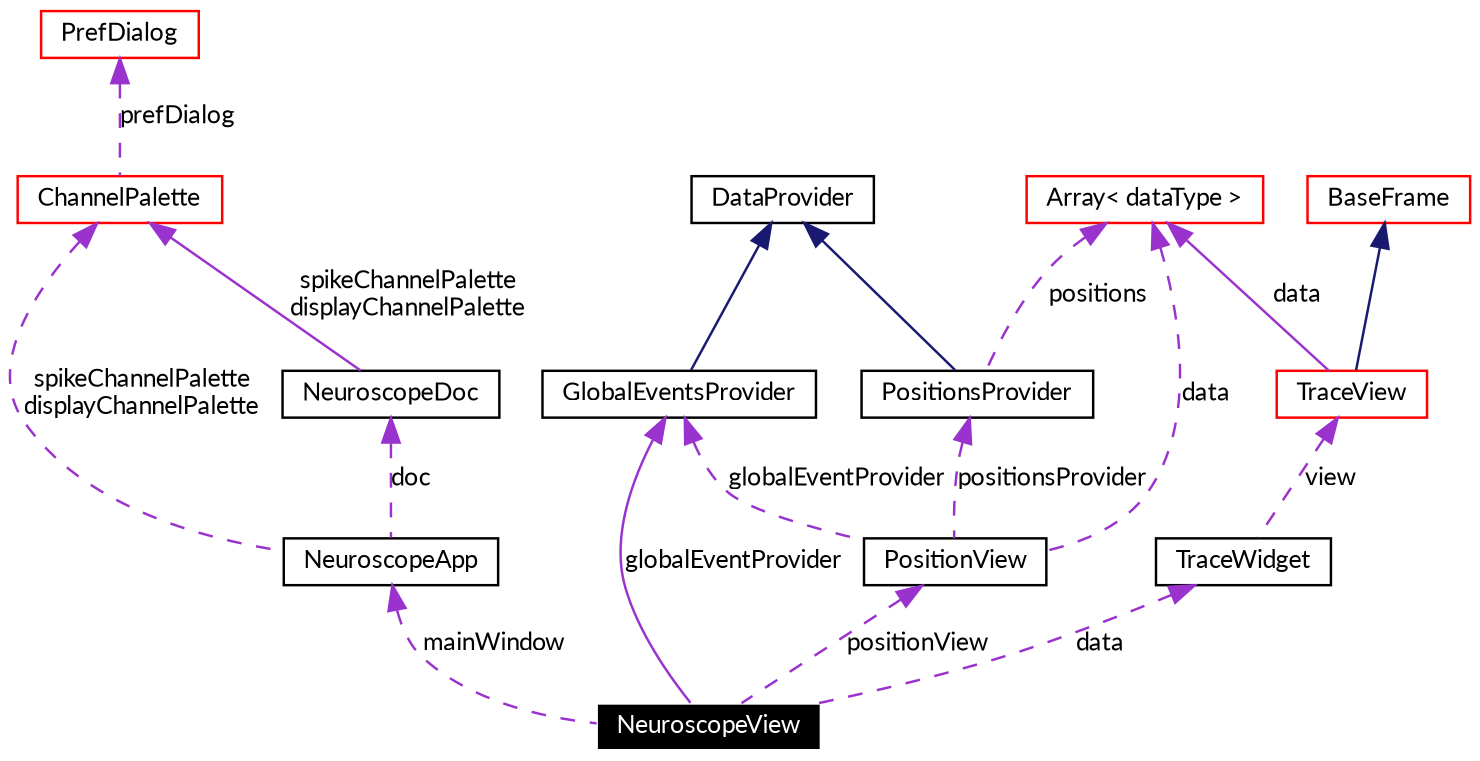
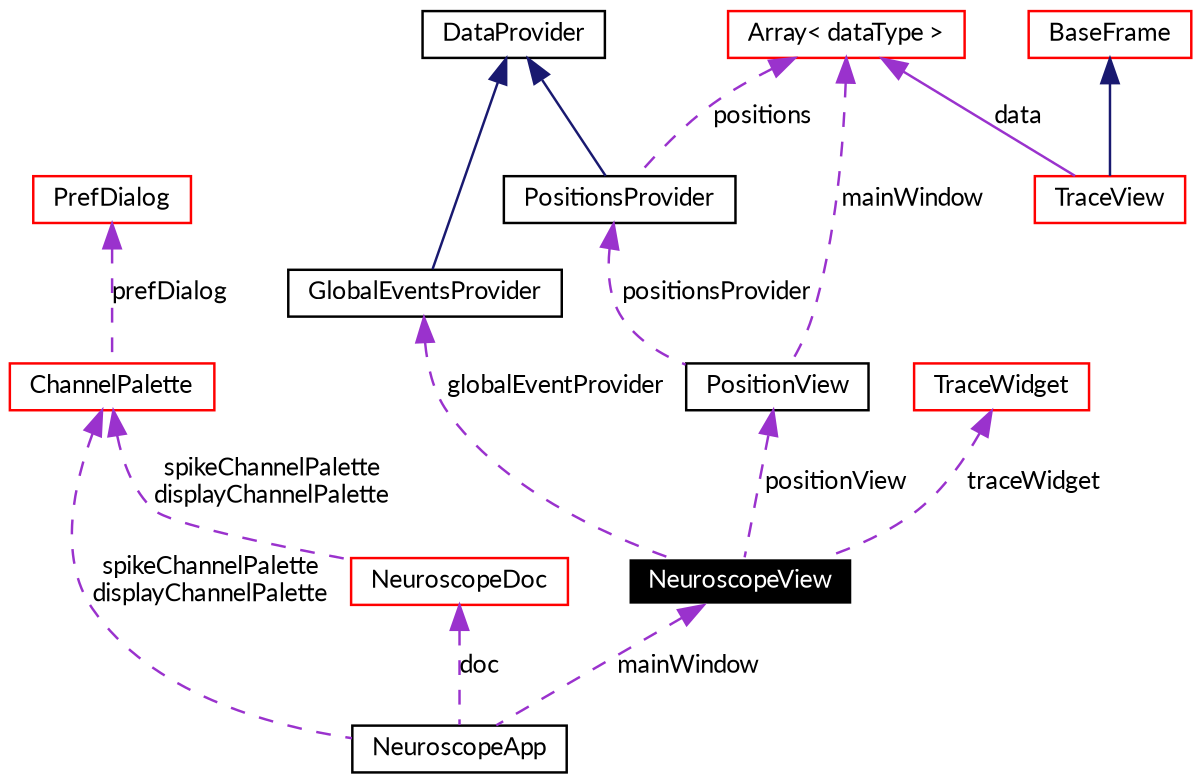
edge "NeuroscopeDoc" -> "ChannelPalette": style solid -> dashed
node "NeuroscopeDoc": color black -> red
edge "PositionView" -> "Array< dataType >": label "data" -> "mainWindow"
edge "TraceWidget" -> "TraceView": removed, label "view"
edge "PositionView" -> "GlobalEventsProvider": removed, label "globalEventProvider"
node "TraceWidget": color black -> red
edge "NeuroscopeView" -> "GlobalEventsProvider": style solid -> dashed
edge "NeuroscopeView" -> "TraceWidget": label "data" -> "traceWidget"
edge "NeuroscopeView" -> "NeuroscopeApp": reversed
